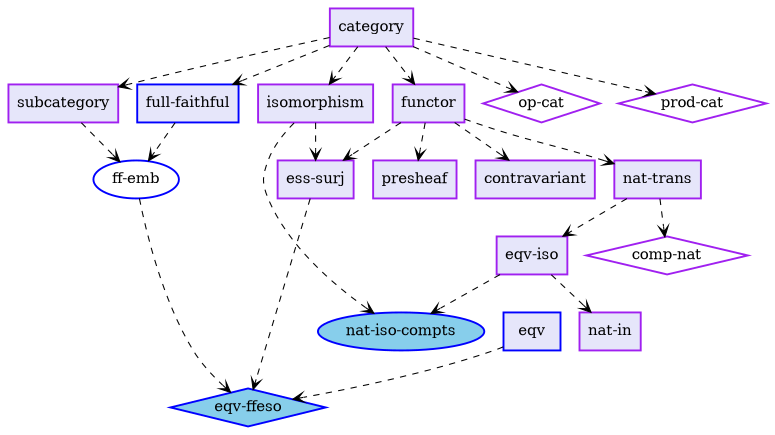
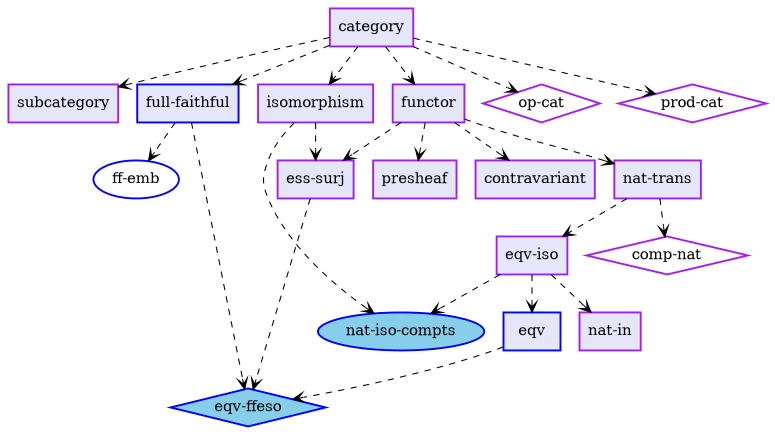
edge "subcategory" -> "ff-emb": removed
edge "eqv-iso" -> "eqv": added
edge "ff-emb" -> "eqv-ffeso": now "full-faithful" -> "eqv-ffeso"
